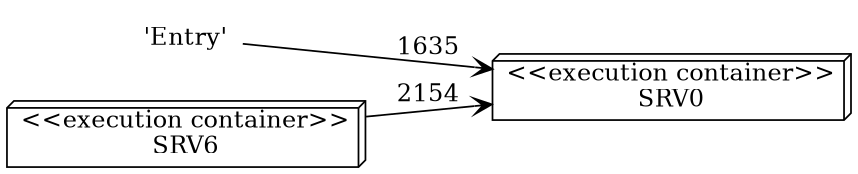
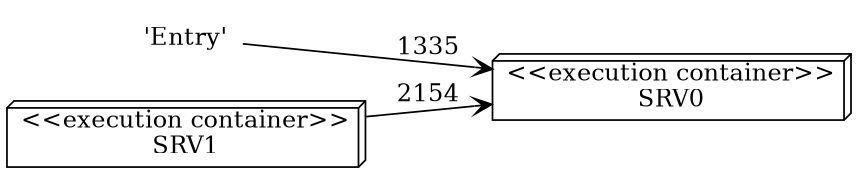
edge "'Entry'" -> "<<execution container>> SRV0": label "1635" -> "1335"
node "<<execution container>> SRV6": label "<<execution container>> SRV6" -> "<<execution container>> SRV1"
